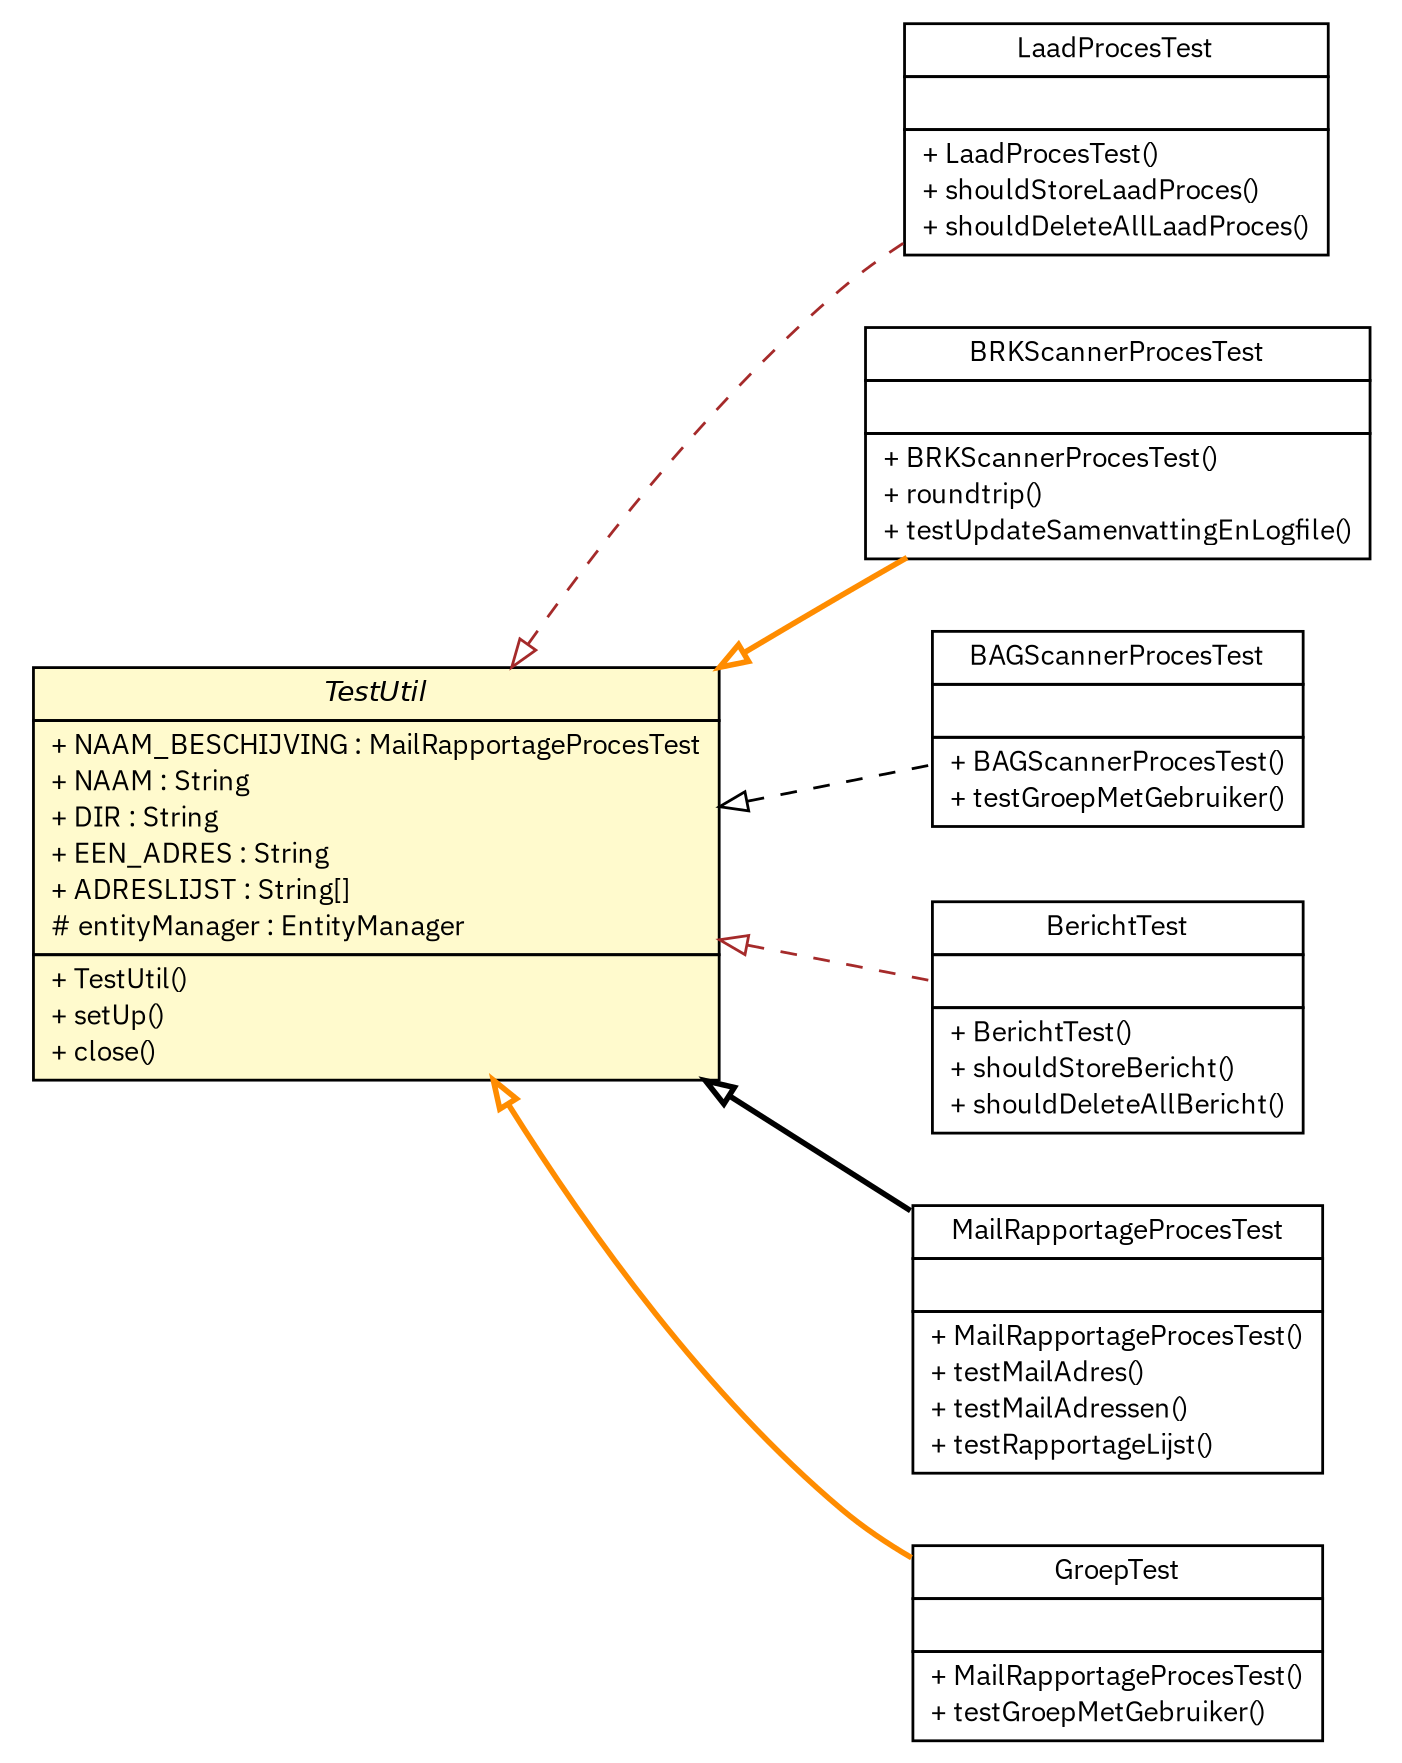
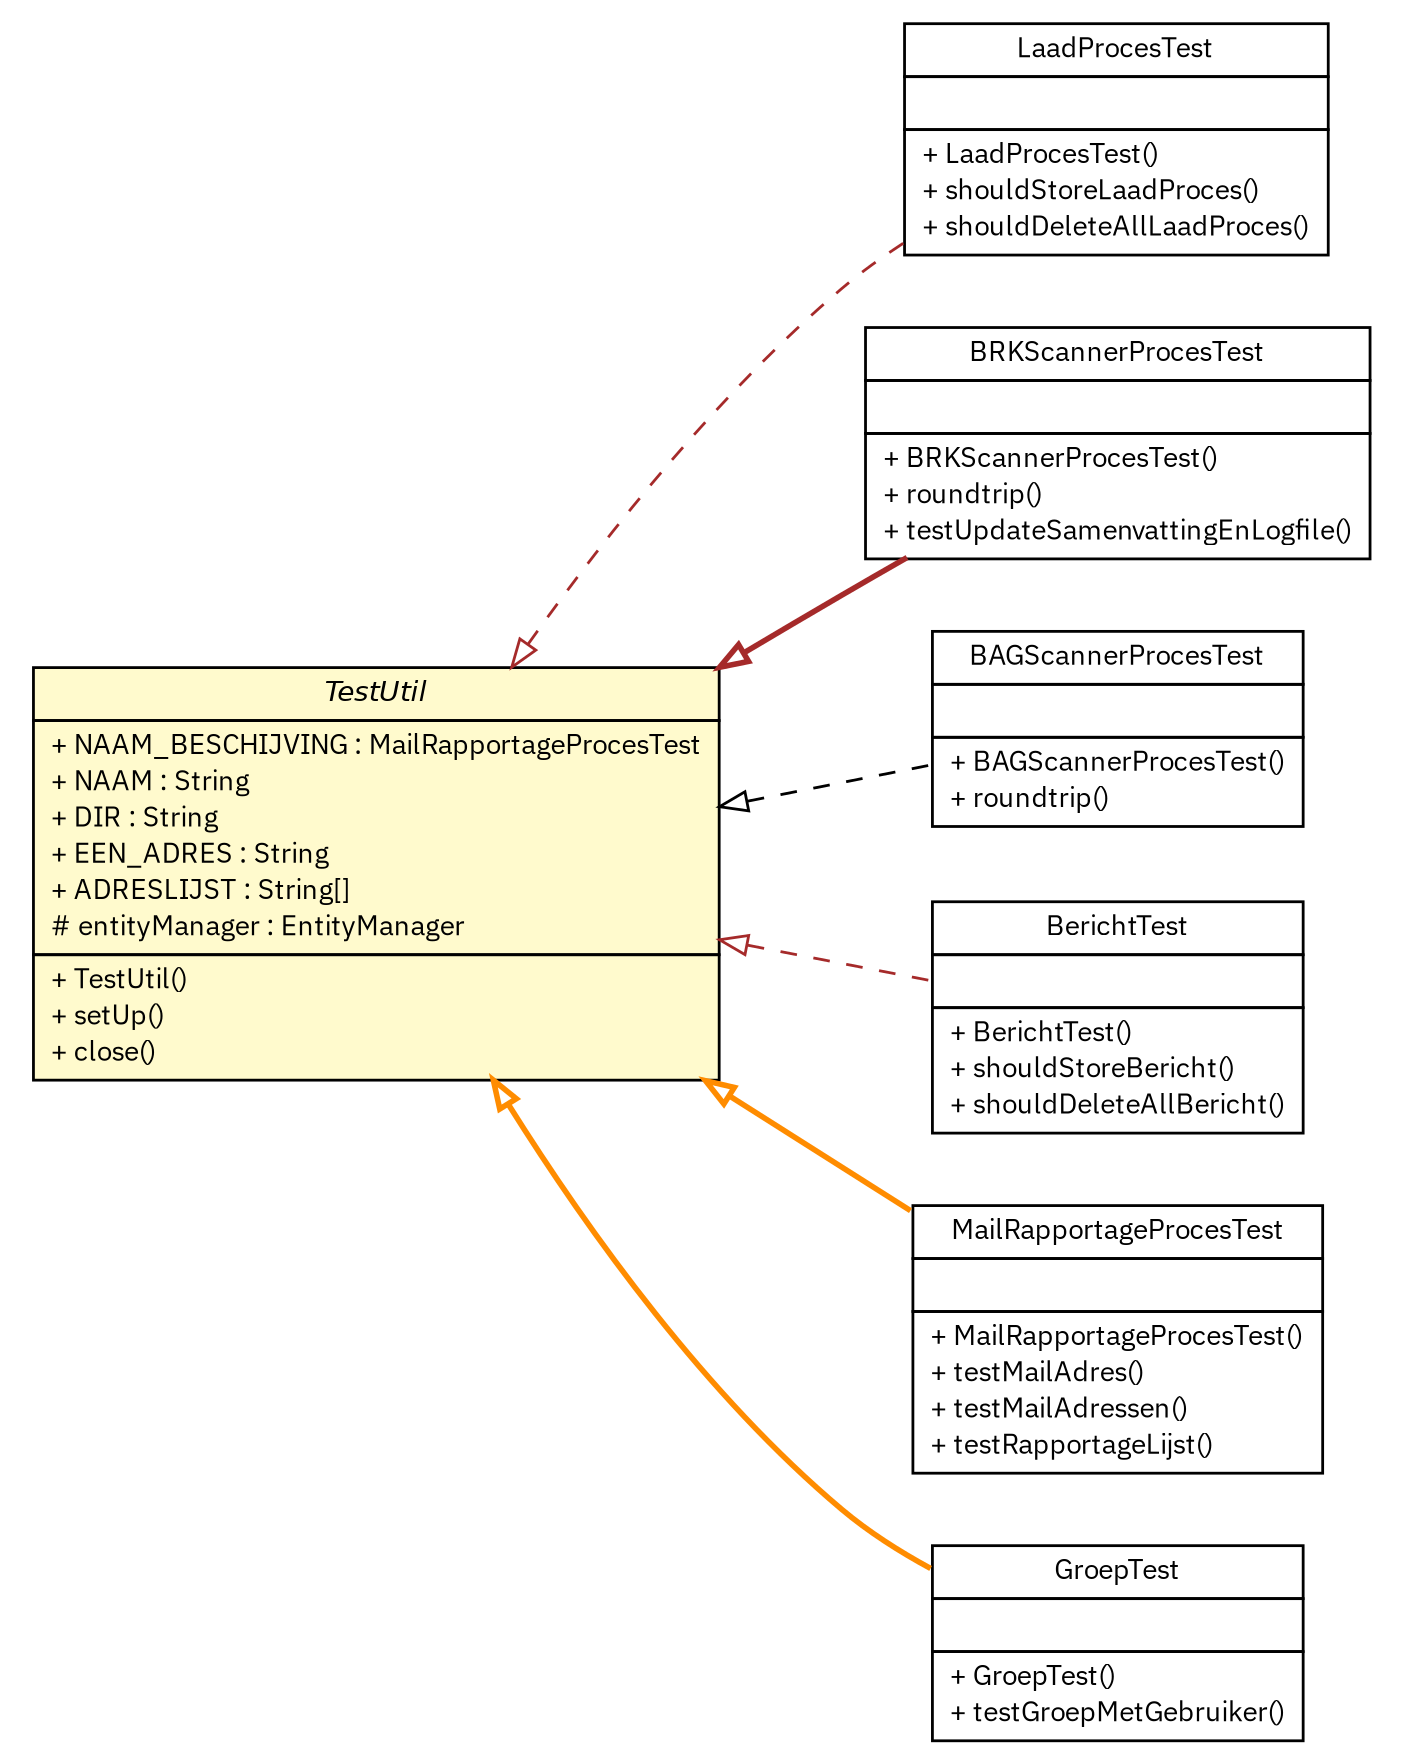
edge "BRKScannerProcesTest" -> "TestUtil": color darkorange -> brown
node "BAGScannerProcesTest": text "+ testGroepMetGebruiker()" -> "+ roundtrip()"
edge "MailRapportageProcesTest" -> "TestUtil": color black -> darkorange
node "GroepTest": text "+ MailRapportageProcesTest()" -> "+ GroepTest()"
